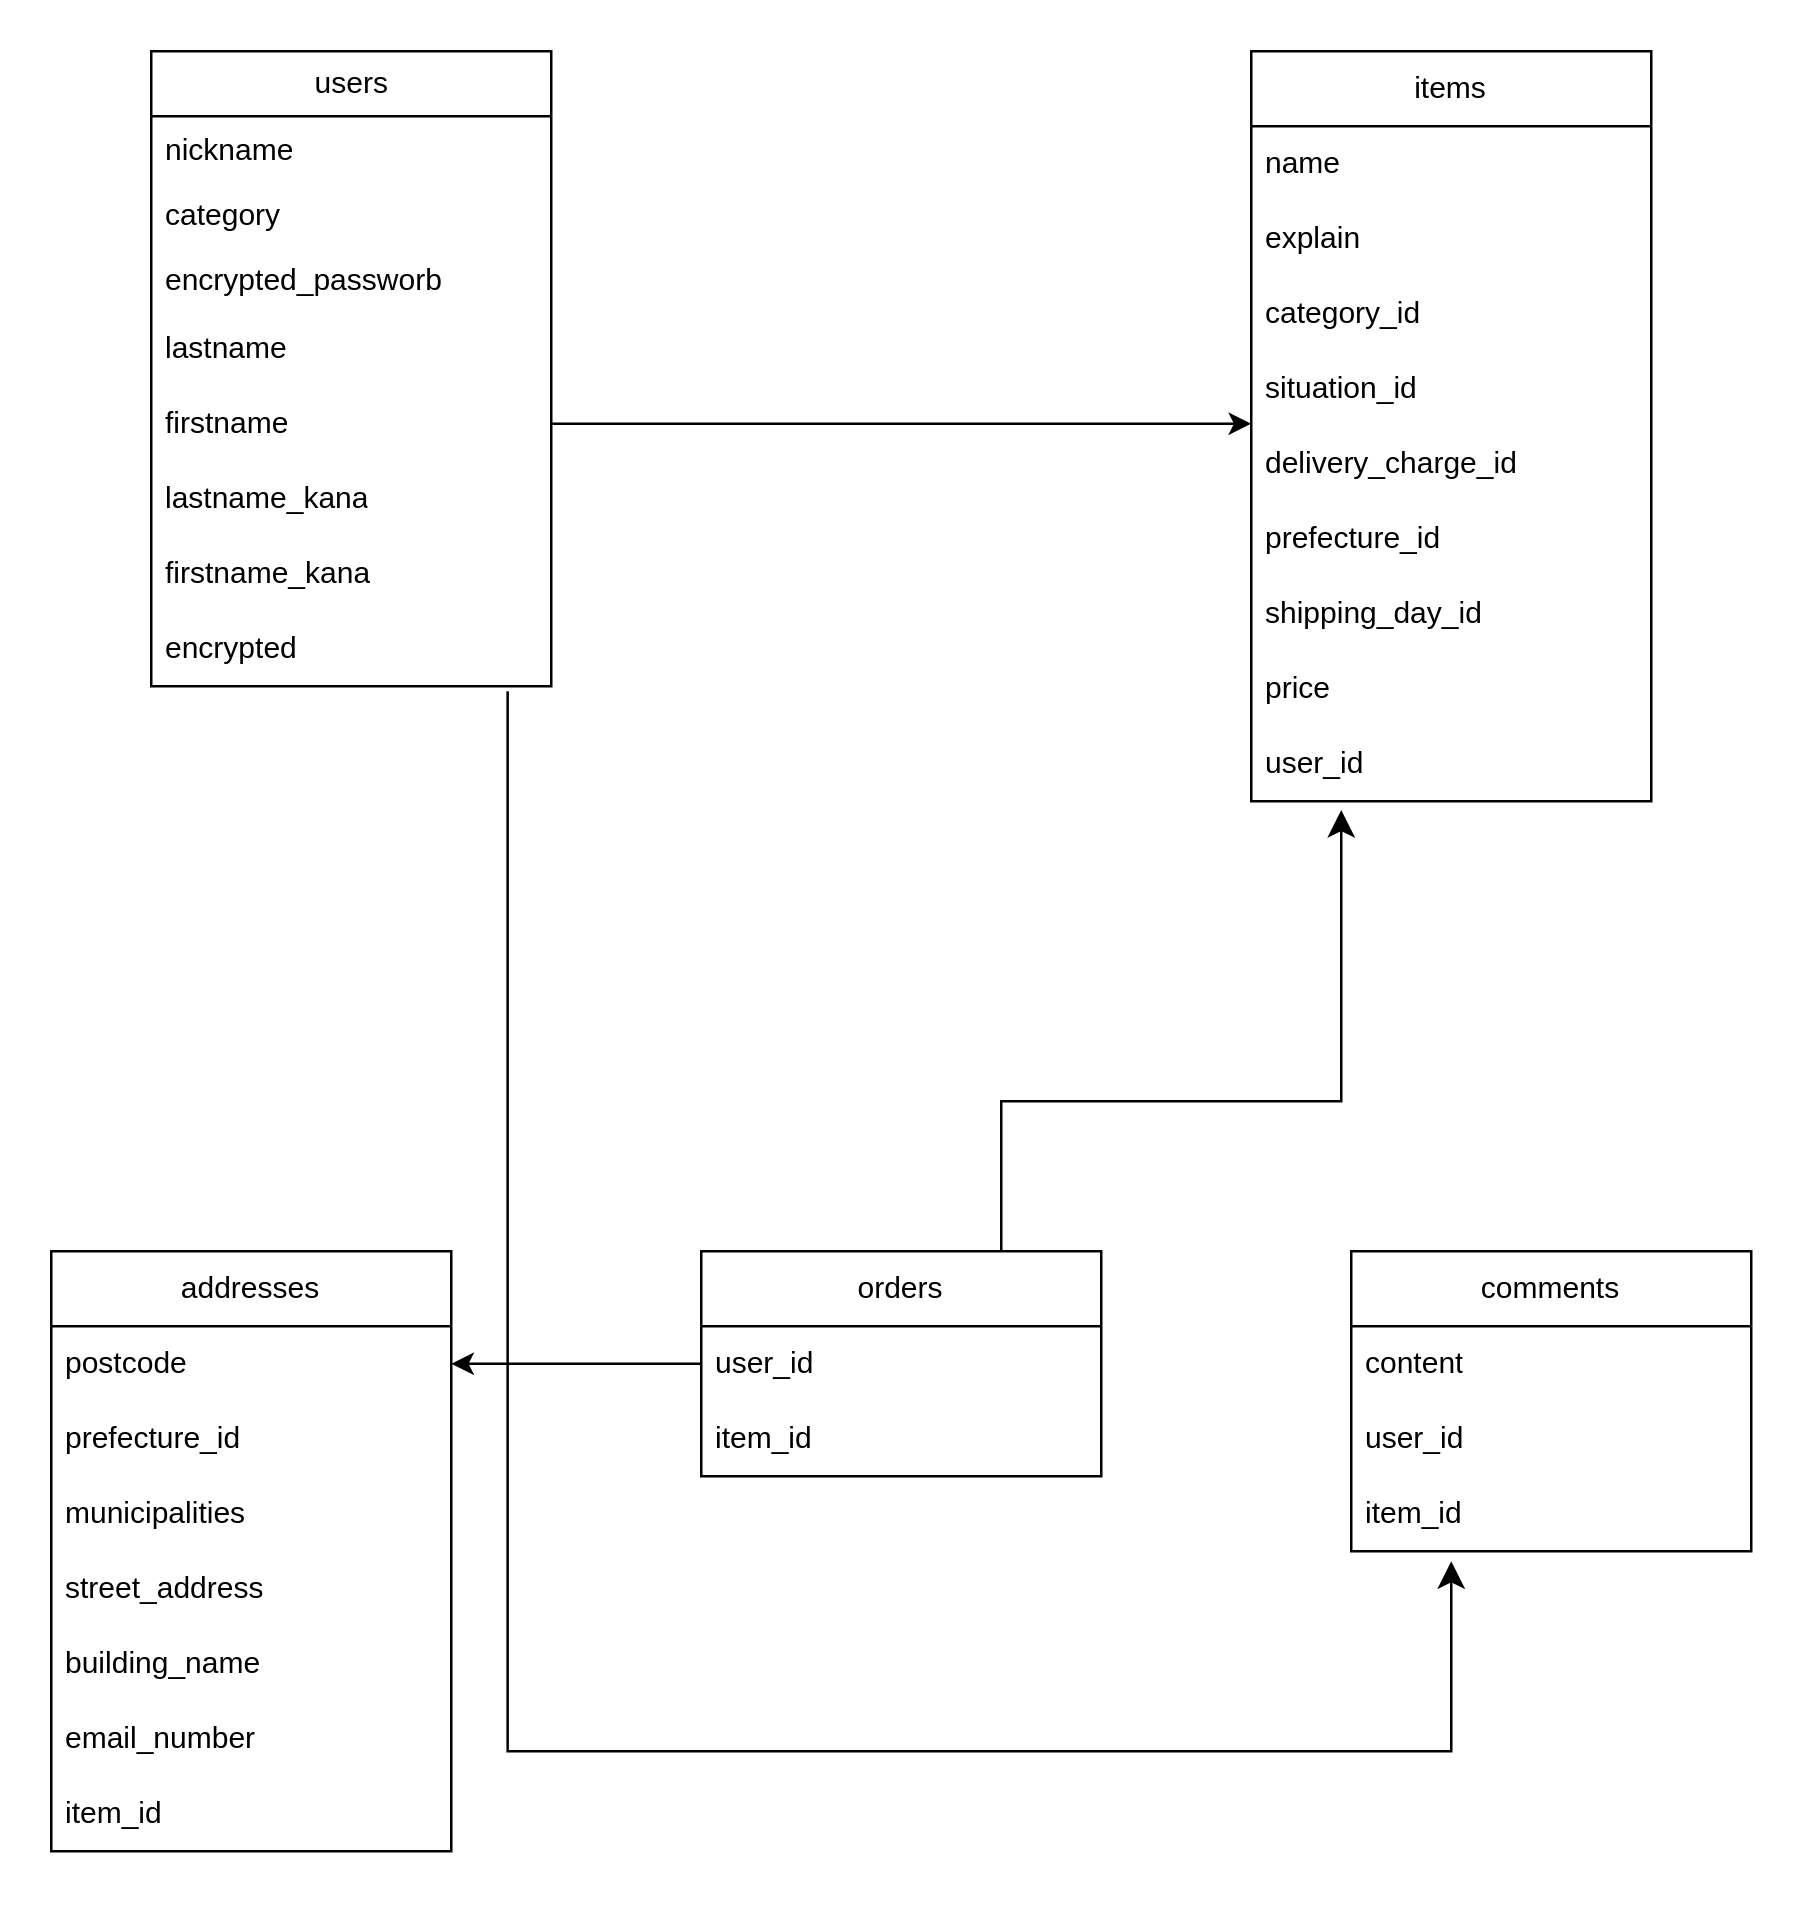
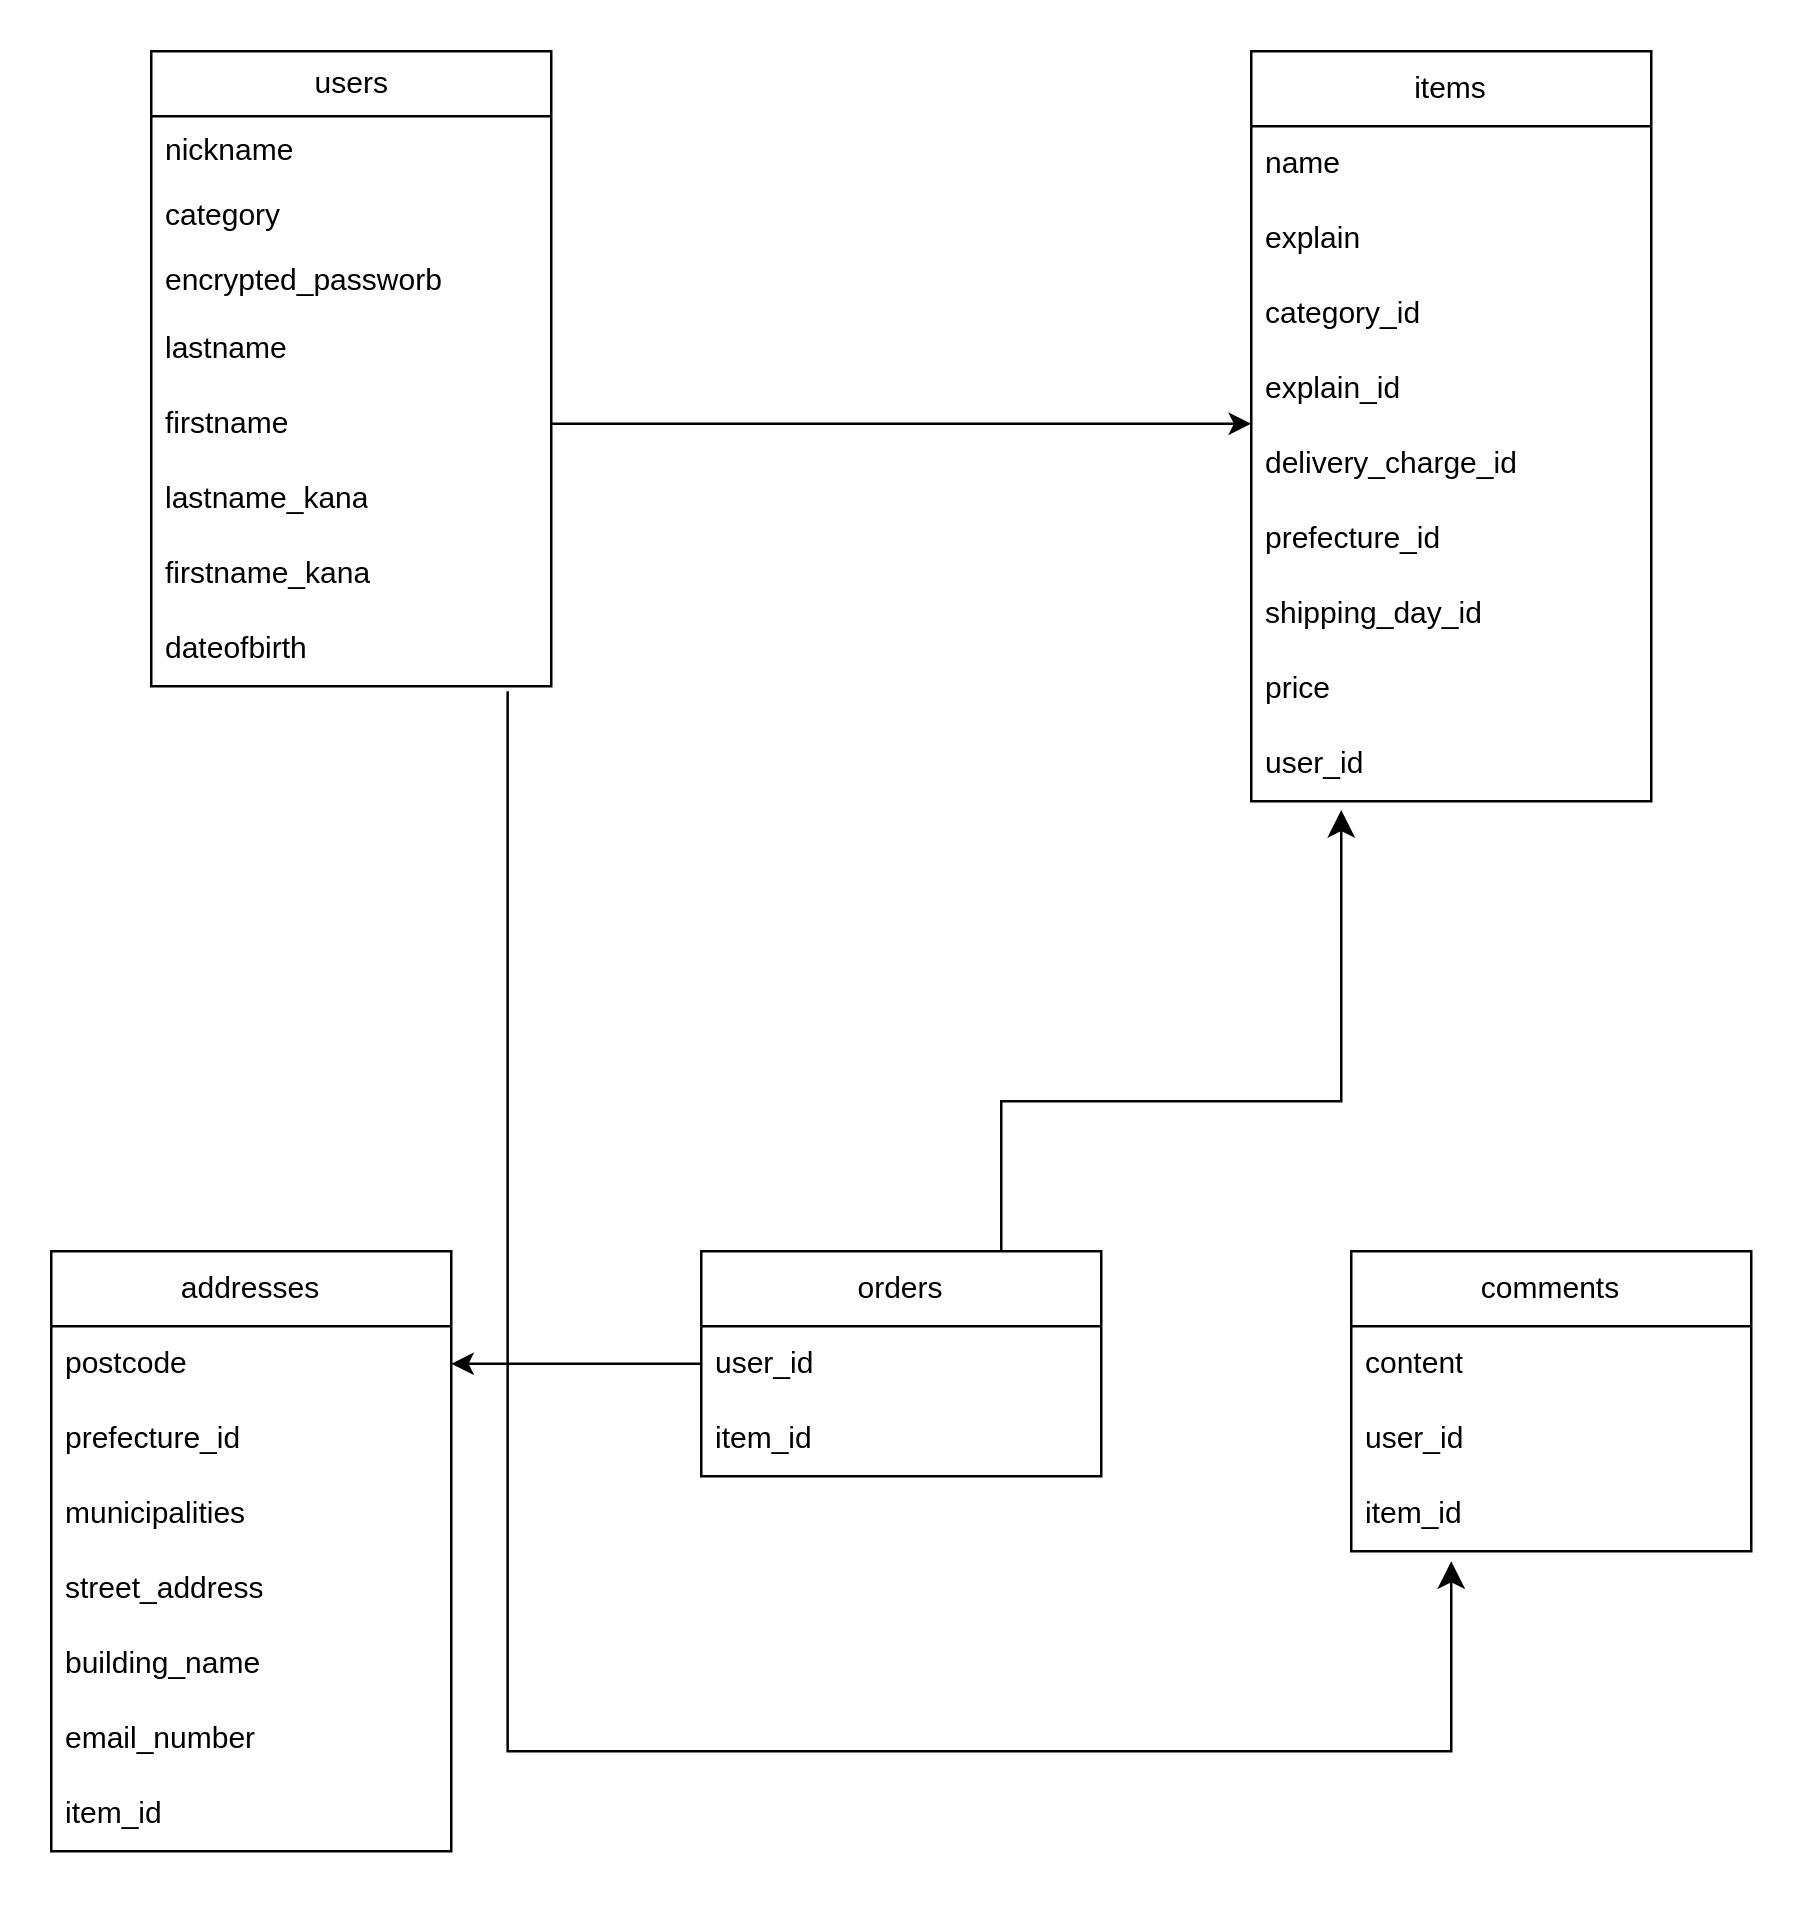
node "situation_id": label "situation_id" -> "explain_id"
node "encrypted": label "encrypted" -> "dateofbirth"
